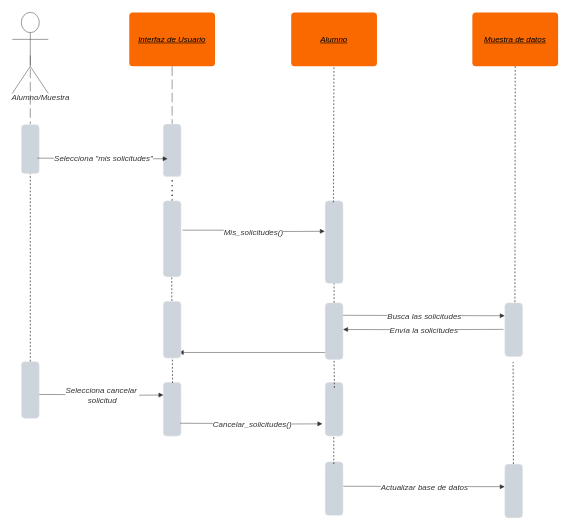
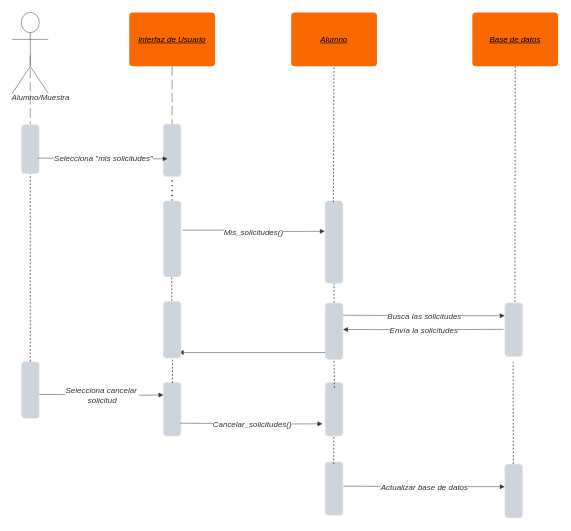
node "Muestra de datos": label "Muestra de datos" -> "Base de datos"
